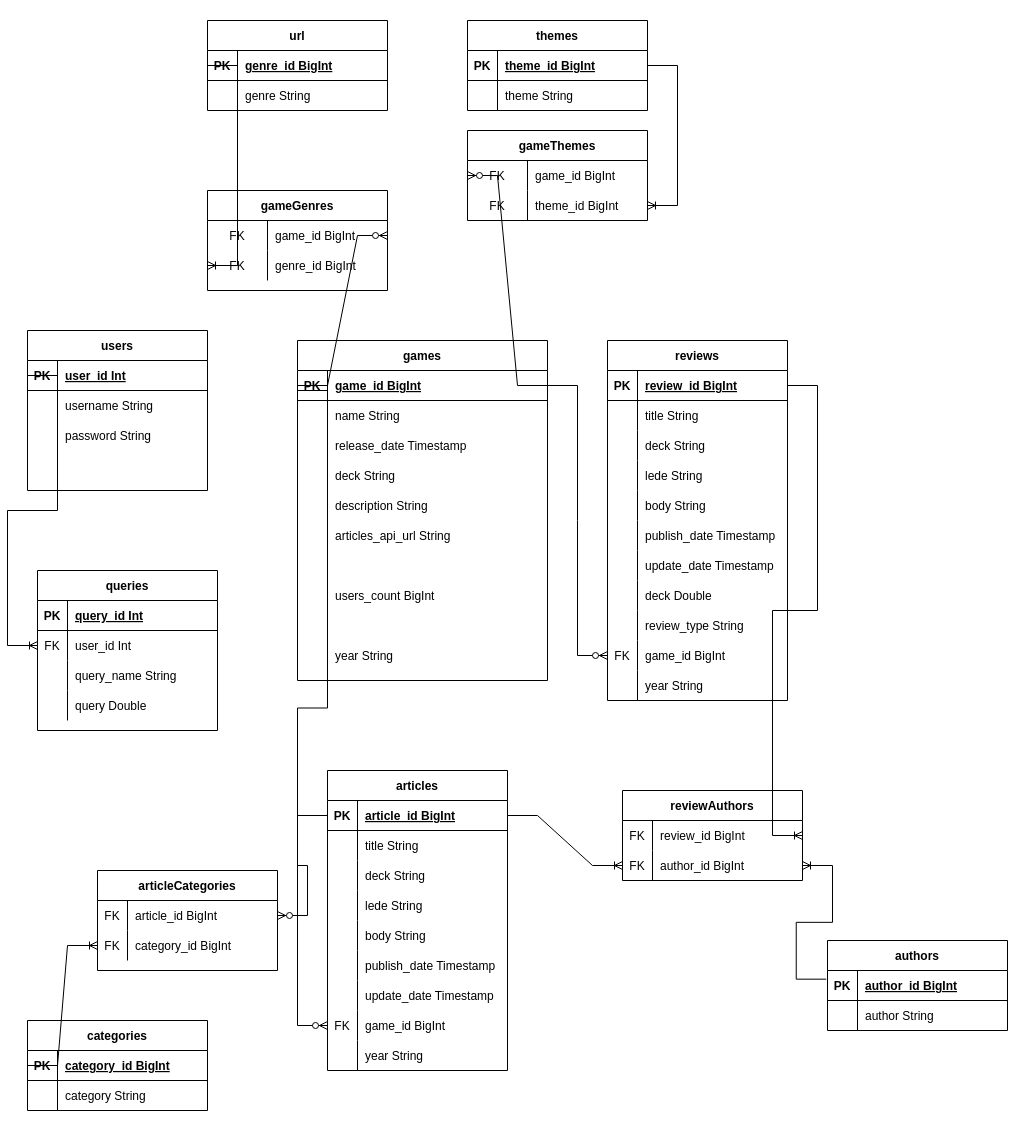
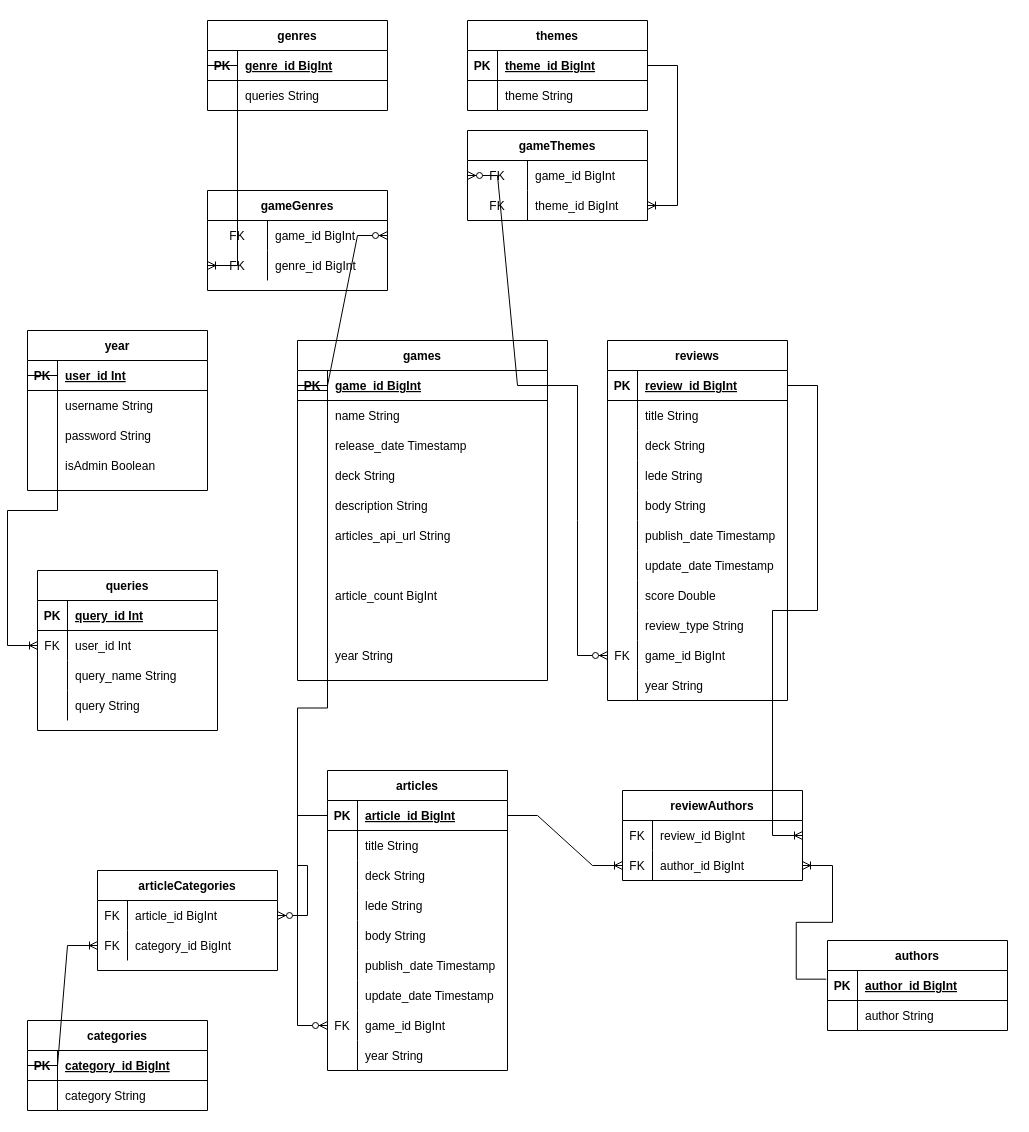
node "url": label "url" -> "genres"
node "genre String": label "genre String" -> "queries String"
node "users": label "users" -> "year"
node "isAdmin Boolean": added
node "users_count BigInt": label "users_count BigInt" -> "article_count BigInt"
node "deck Double": label "deck Double" -> "score Double"
node "query Double": label "query Double" -> "query String"
